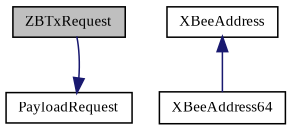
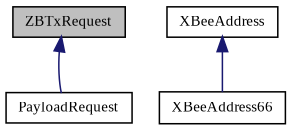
edge "ZBTxRequest" -> "PayloadRequest": reversed
node "XBeeAddress64": label "XBeeAddress64" -> "XBeeAddress66"
